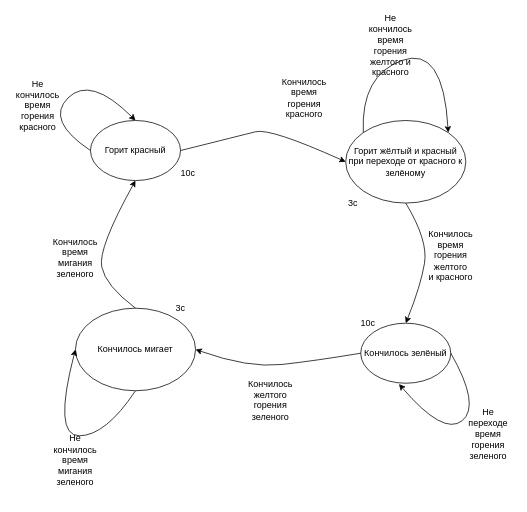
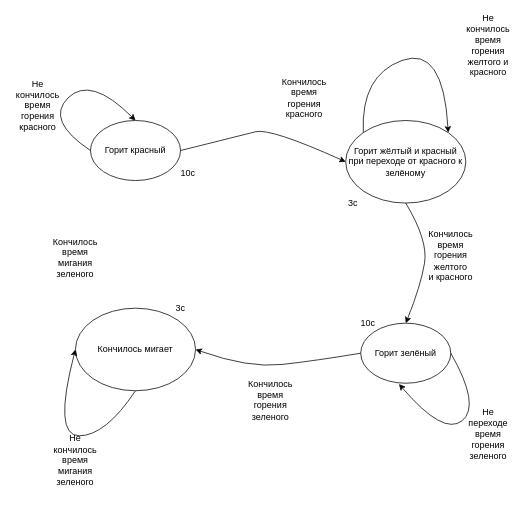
node "Не кончилось время горения желтого и красного": moved (390, 45) -> (488, 45)
edge "Кончилось мигает" -> "Горит красный": removed
node "Кончилось зелёный": label "Кончилось зелёный" -> "Горит зелёный"
node "Кончилось желтого горения зеленого": label "Кончилось желтого горения зеленого" -> "Кончилось время горения зеленого"
